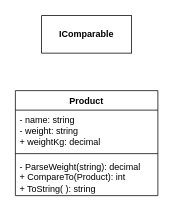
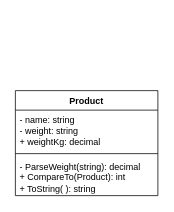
node "IComparable": removed
